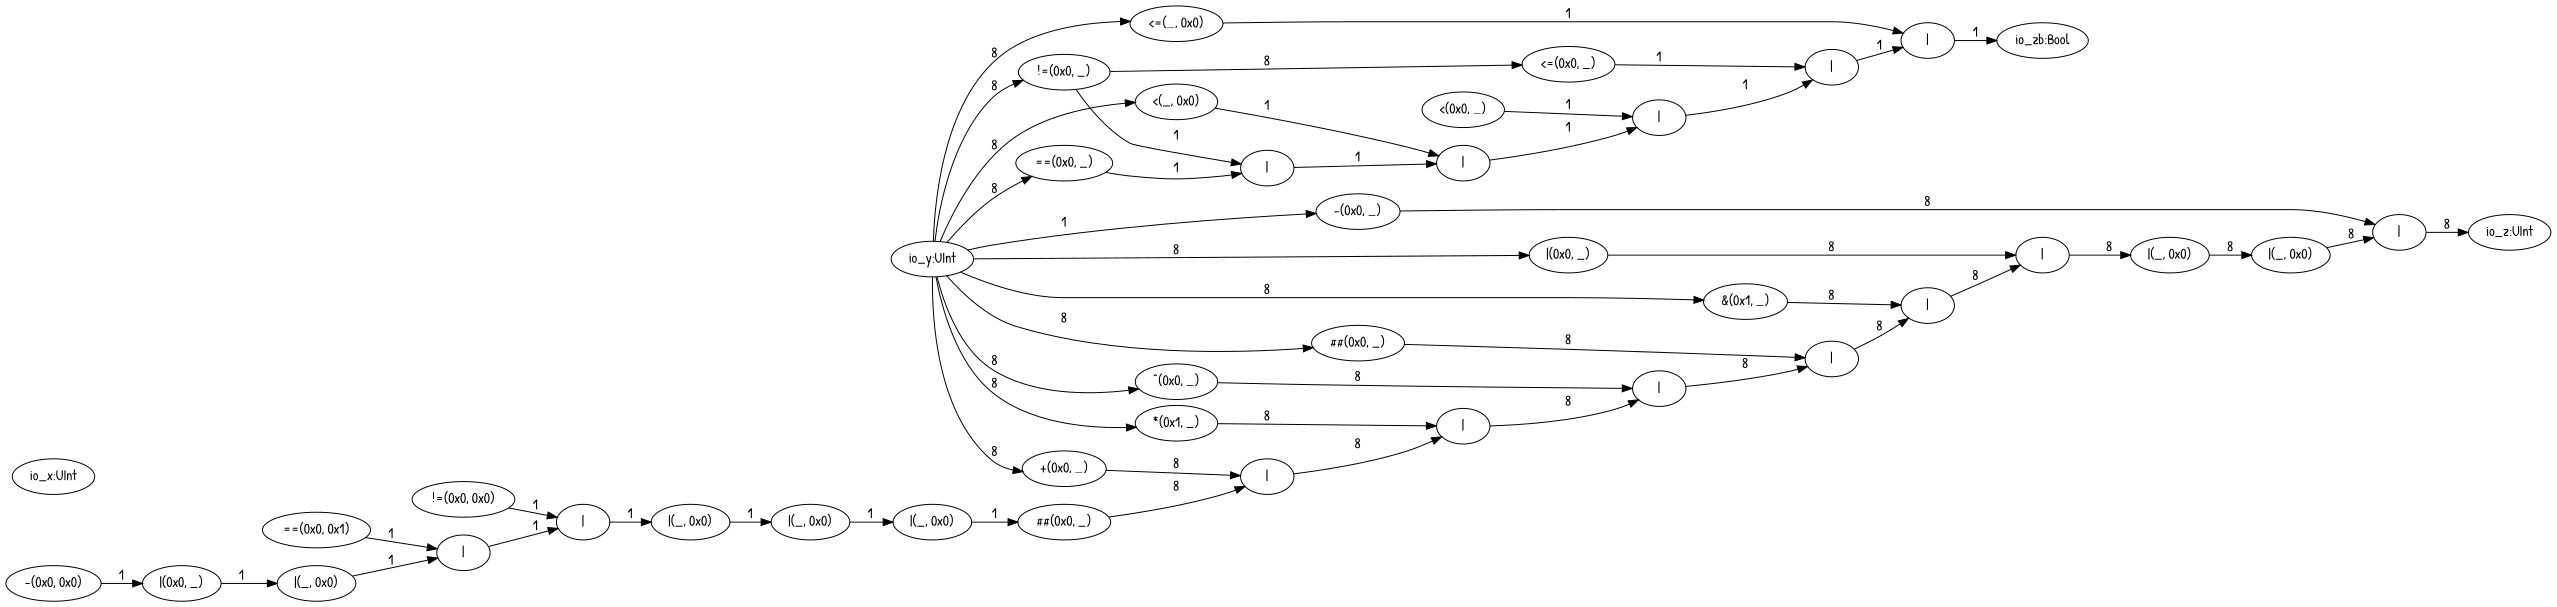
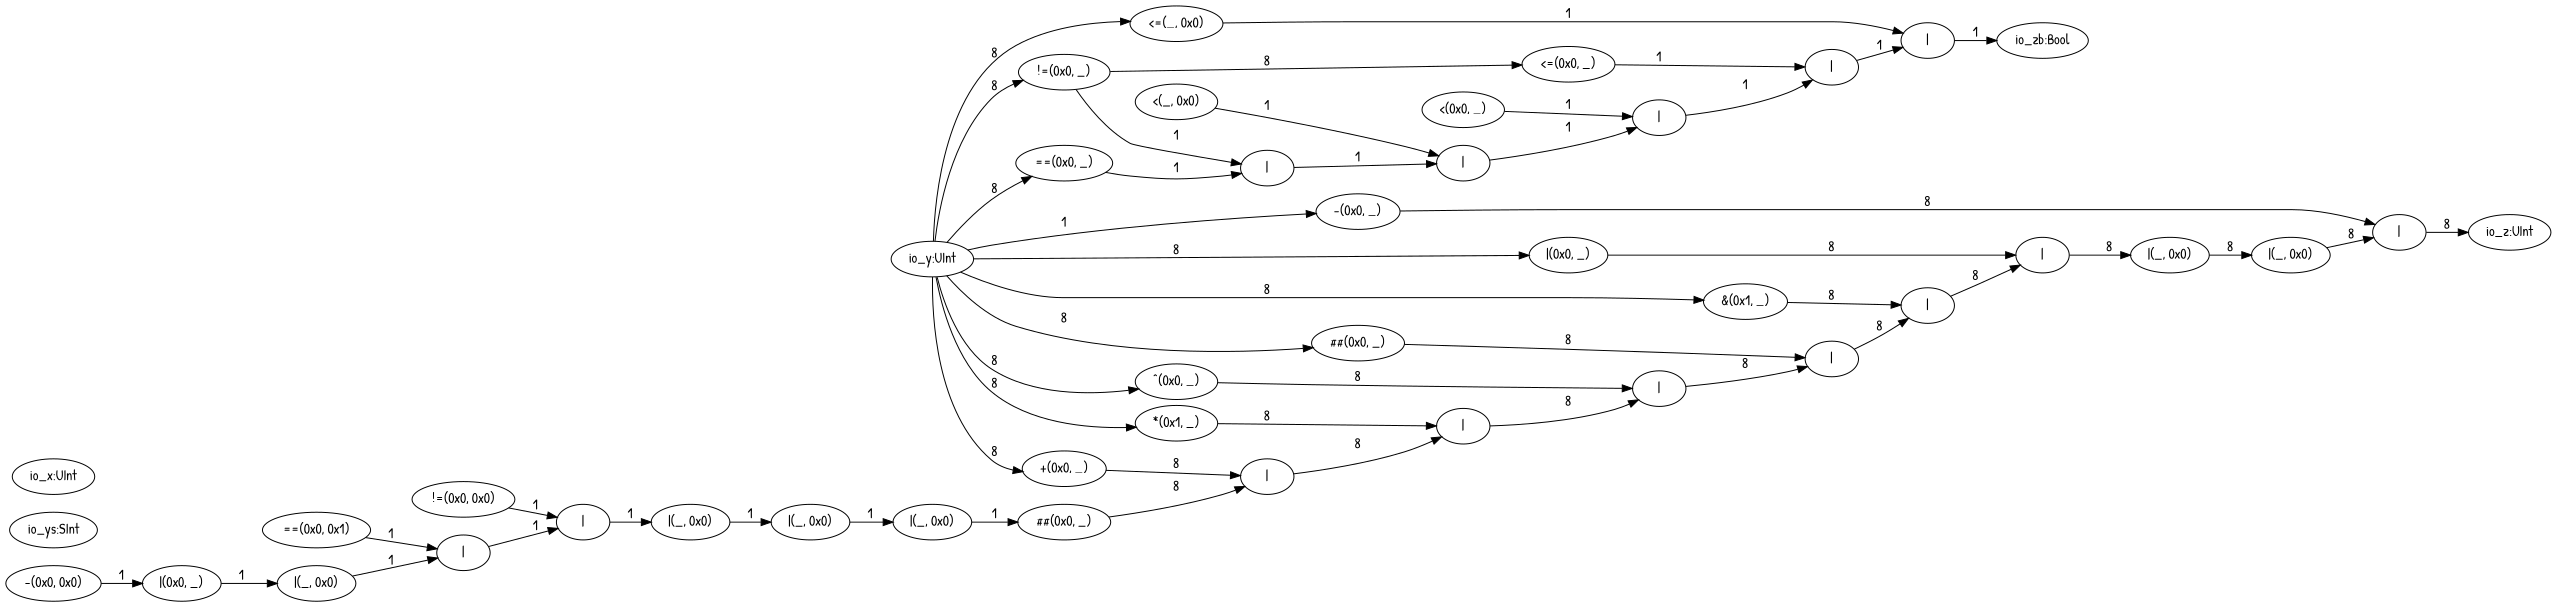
edge "io_y:UInt" -> "<(_, 0x0)": removed, label "8"
node "io_ys:SInt": added
